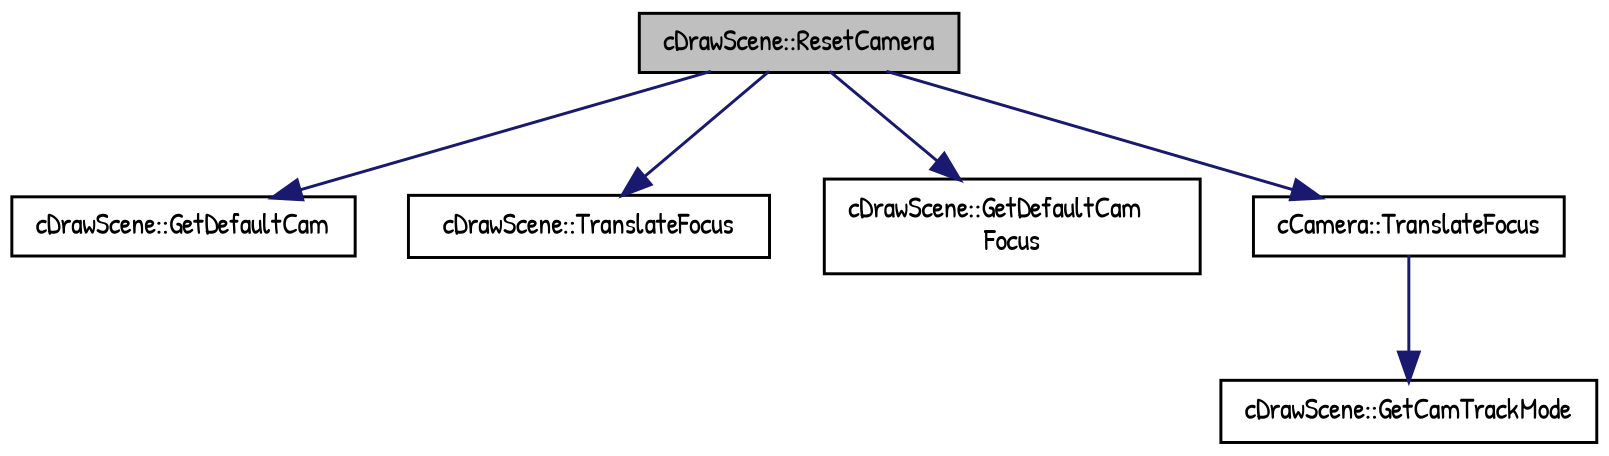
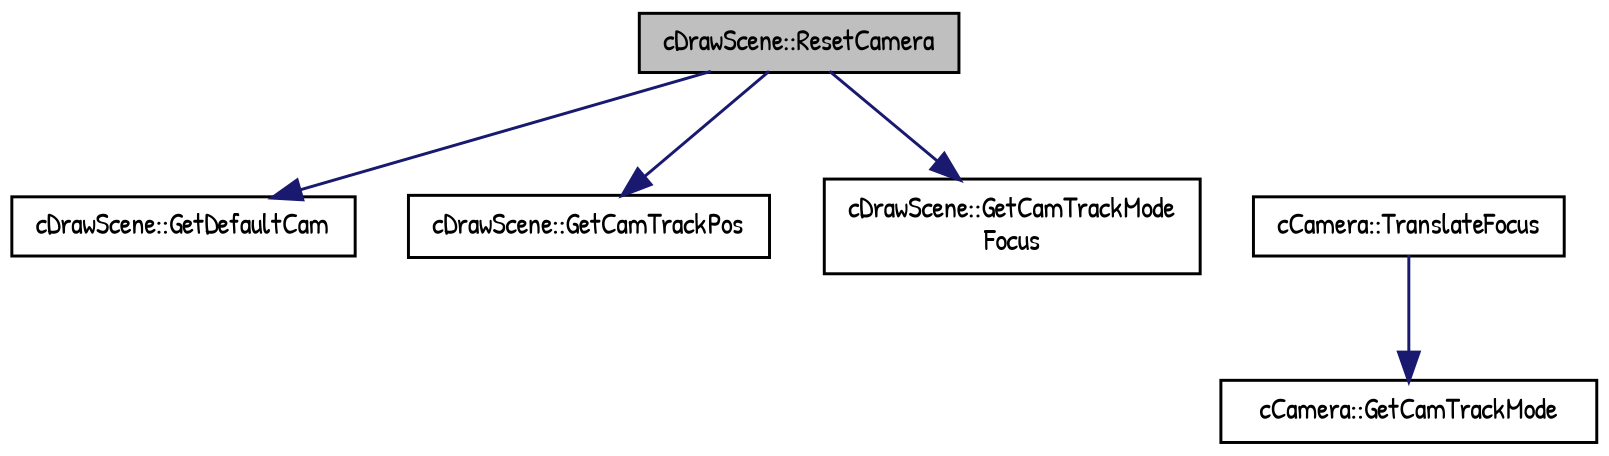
edge "cDrawScene::ResetCamera" -> "cCamera::TranslateFocus": removed
node "cDrawScene::TranslateFocus": label "cDrawScene::TranslateFocus" -> "cDrawScene::GetCamTrackPos"
node "cDrawScene::GetDefaultCam Focus": label "cDrawScene::GetDefaultCam Focus" -> "cDrawScene::GetCamTrackMode Focus"
node "cDrawScene::GetCamTrackMode": label "cDrawScene::GetCamTrackMode" -> "cCamera::GetCamTrackMode"
